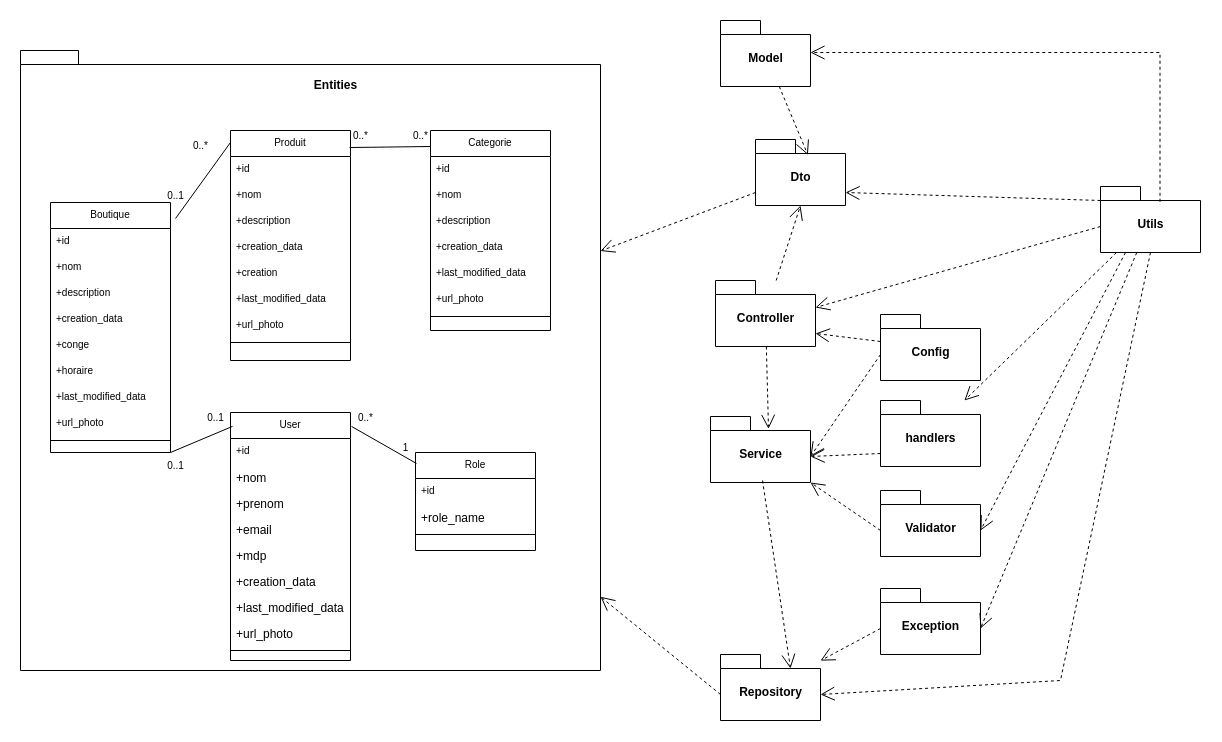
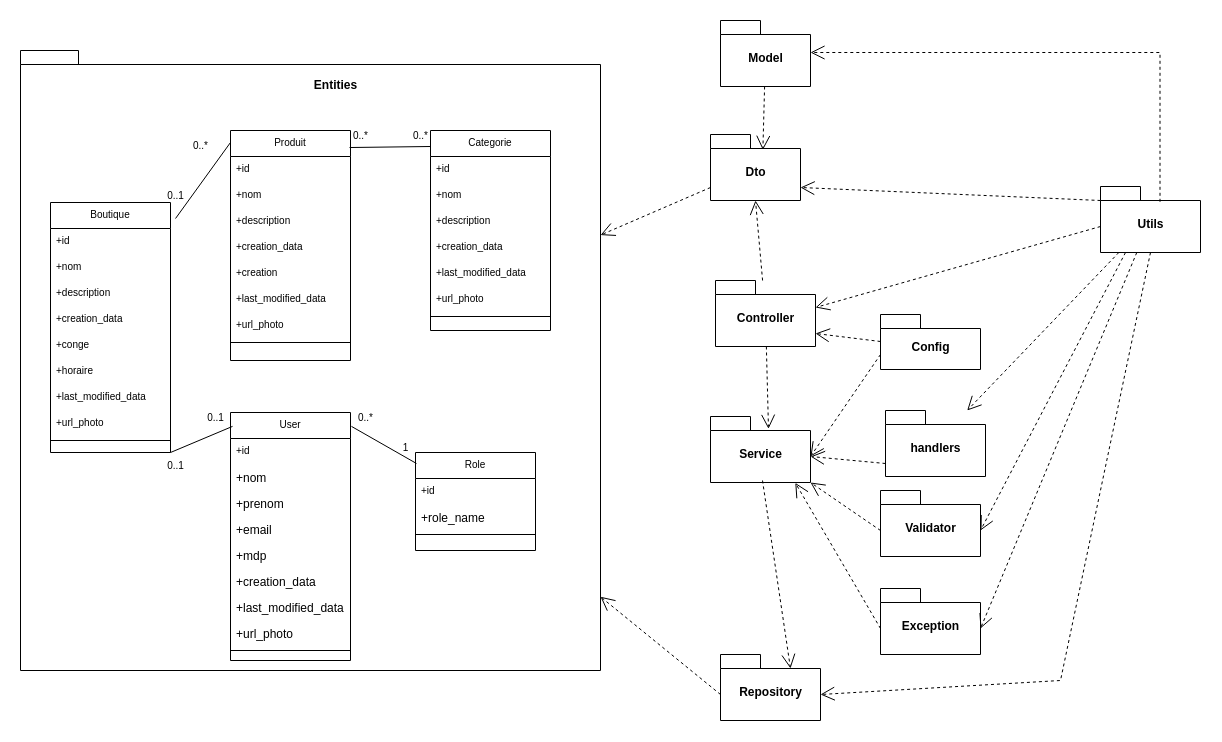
node "Dto": moved (801, 173) -> (756, 168)
node "Config": size 100x66 -> 100x55
node "handlers": moved (931, 434) -> (936, 444)
edge "Exception" -> "Repository": now "Exception" -> "Service"
